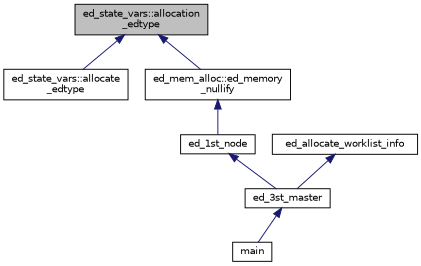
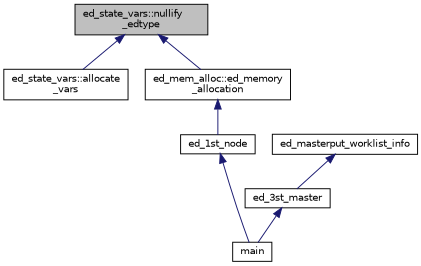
node "ed_state_vars::allocation _edtype": label "ed_state_vars::allocation _edtype" -> "ed_state_vars::nullify _edtype"
node "ed_state_vars::allocate _edtype": label "ed_state_vars::allocate _edtype" -> "ed_state_vars::allocate _vars"
node "ed_mem_alloc::ed_memory _nullify": label "ed_mem_alloc::ed_memory _nullify" -> "ed_mem_alloc::ed_memory _allocation"
node "ed_allocate_worklist_info": label "ed_allocate_worklist_info" -> "ed_masterput_worklist_info"
edge "ed_3st_master" -> "ed_1st_node": now "main" -> "ed_1st_node"
